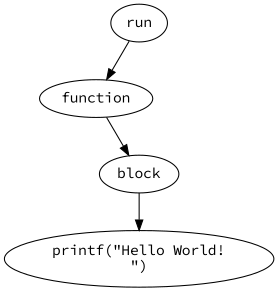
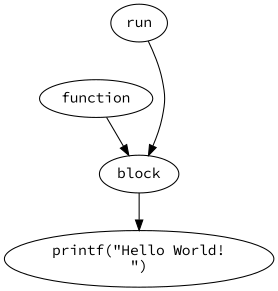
edge "run" -> "function": now "run" -> "block"
